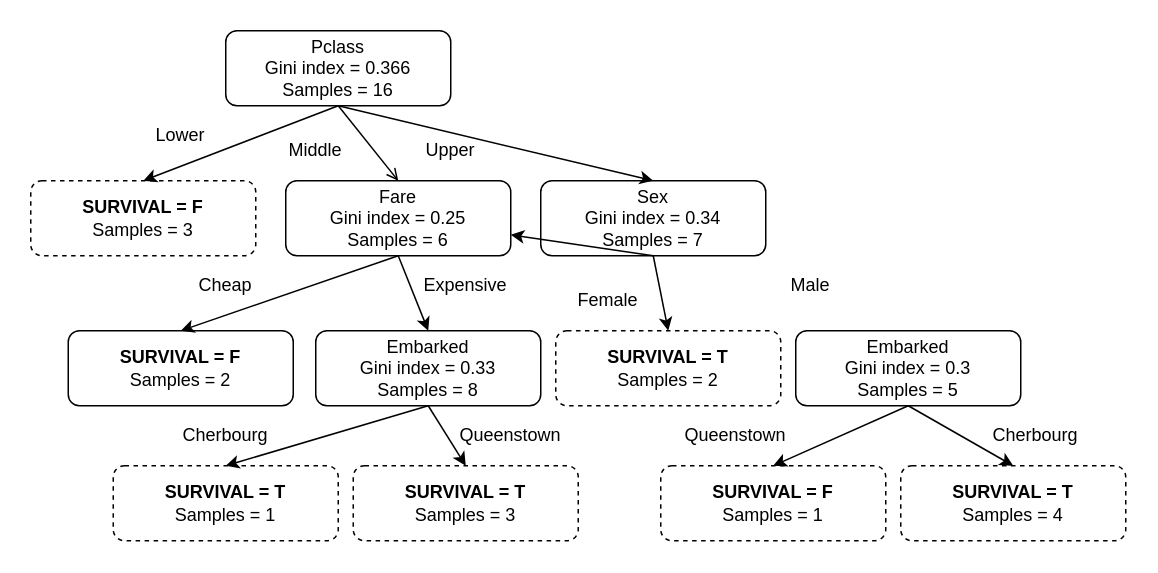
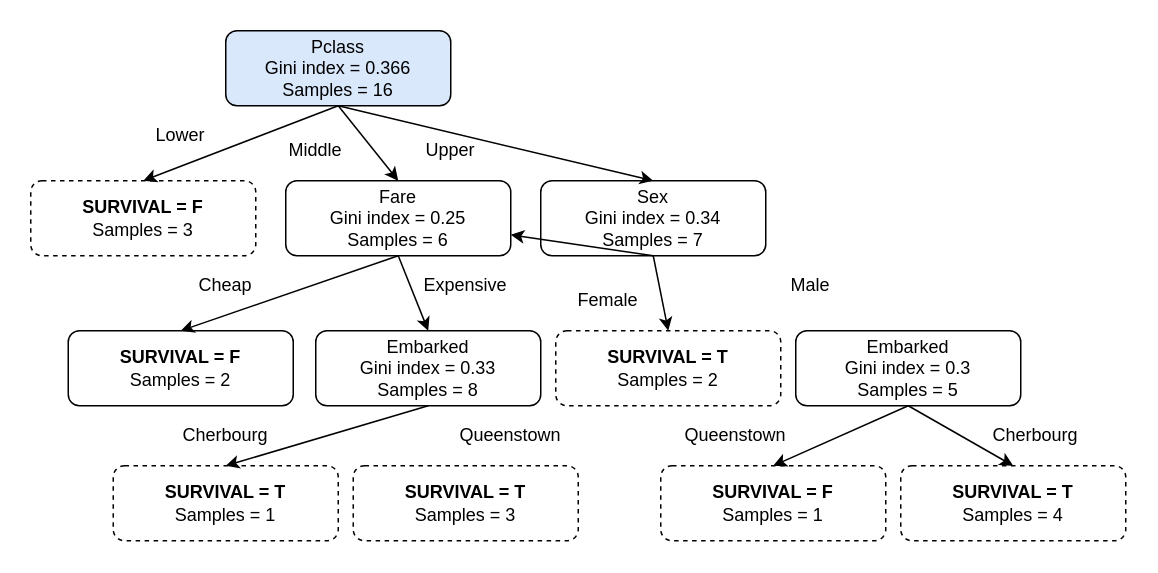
node "Pclass Gini index = 0.366 Samples = 16": fillcolor #ffffff -> #dae8fc
edge "Pclass Gini index = 0.366 Samples = 16" -> "Fare Gini index = 0.25 Samples = 6": arrowhead open -> classic
edge "Embarked Gini index = 0.33 Samples = 8" -> "SURVIVAL = T Samples = 3": removed
